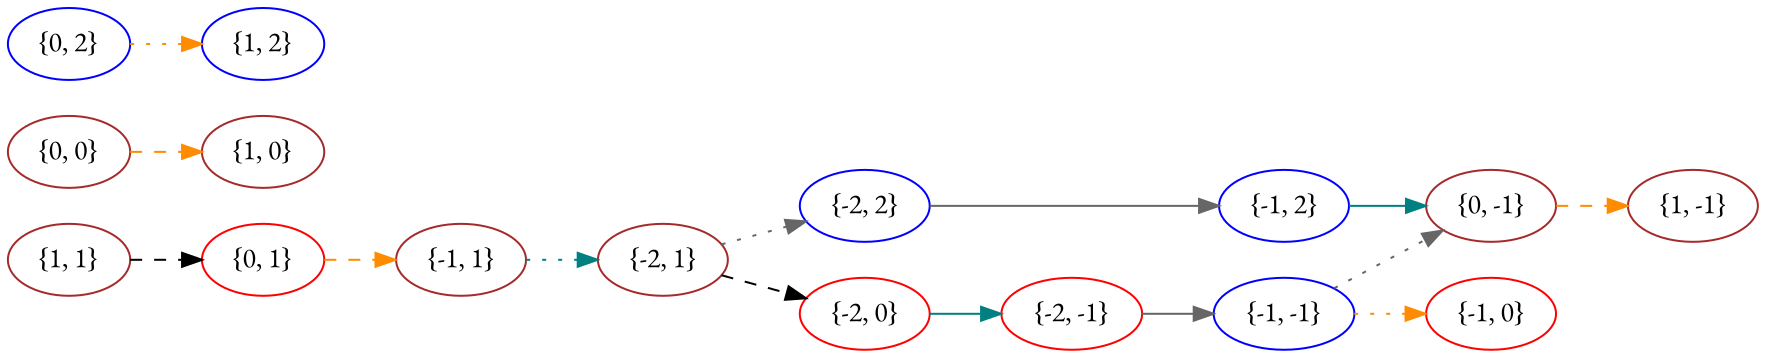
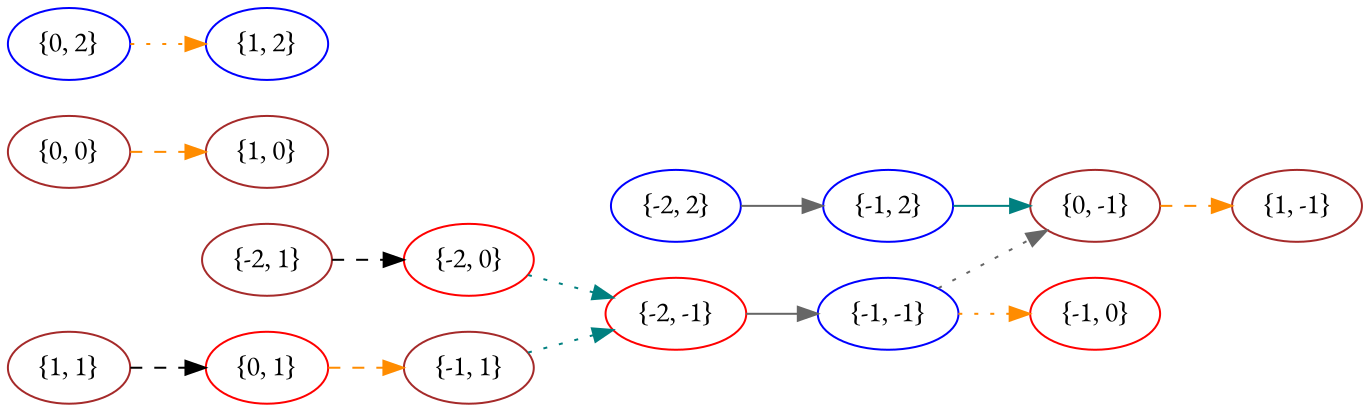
edge "{-2, 1}" -> "{-2, 2}": removed
edge "{-1, 1}" -> "{-2, 1}": now "{-1, 1}" -> "{-2, -1}"
edge "{-2, 0}" -> "{-2, -1}": style solid -> dotted
